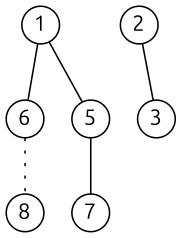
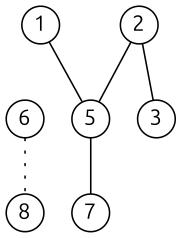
edge "1" -- "6": removed
edge "2" -- "5": added
